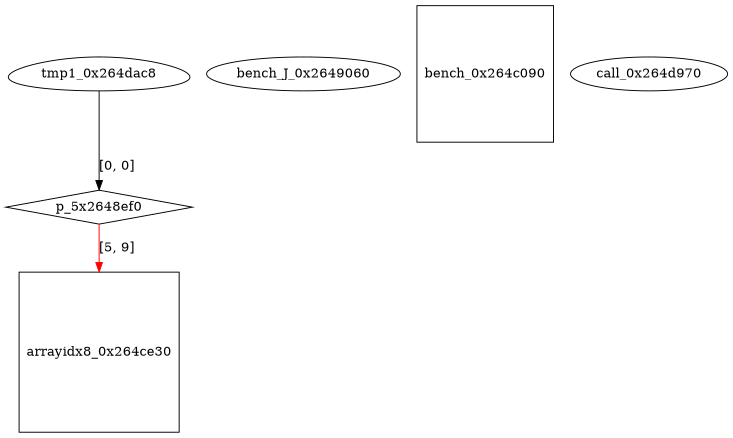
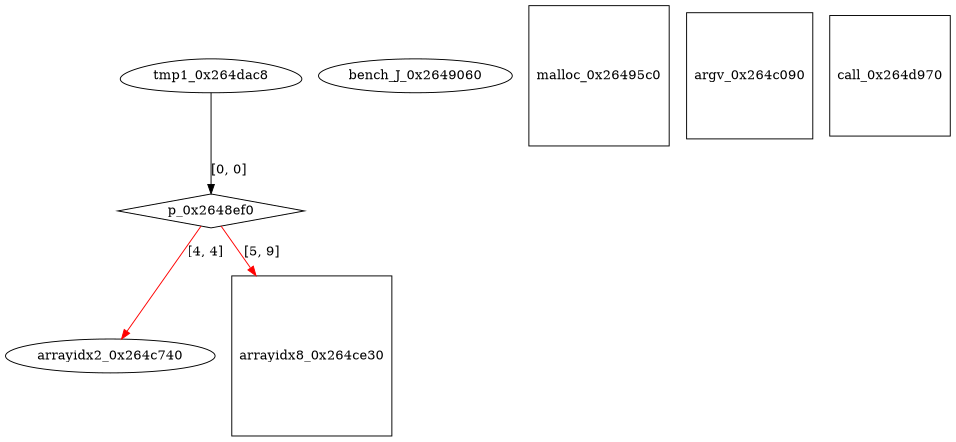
node "bench_0x264c090": label "bench_0x264c090" -> "argv_0x264c090"
node "call_0x264d970": shape ellipse -> square
node "malloc_0x26495c0": added
node "p_5x2648ef0": label "p_5x2648ef0" -> "p_0x2648ef0"
node "arrayidx2_0x264c740": added
